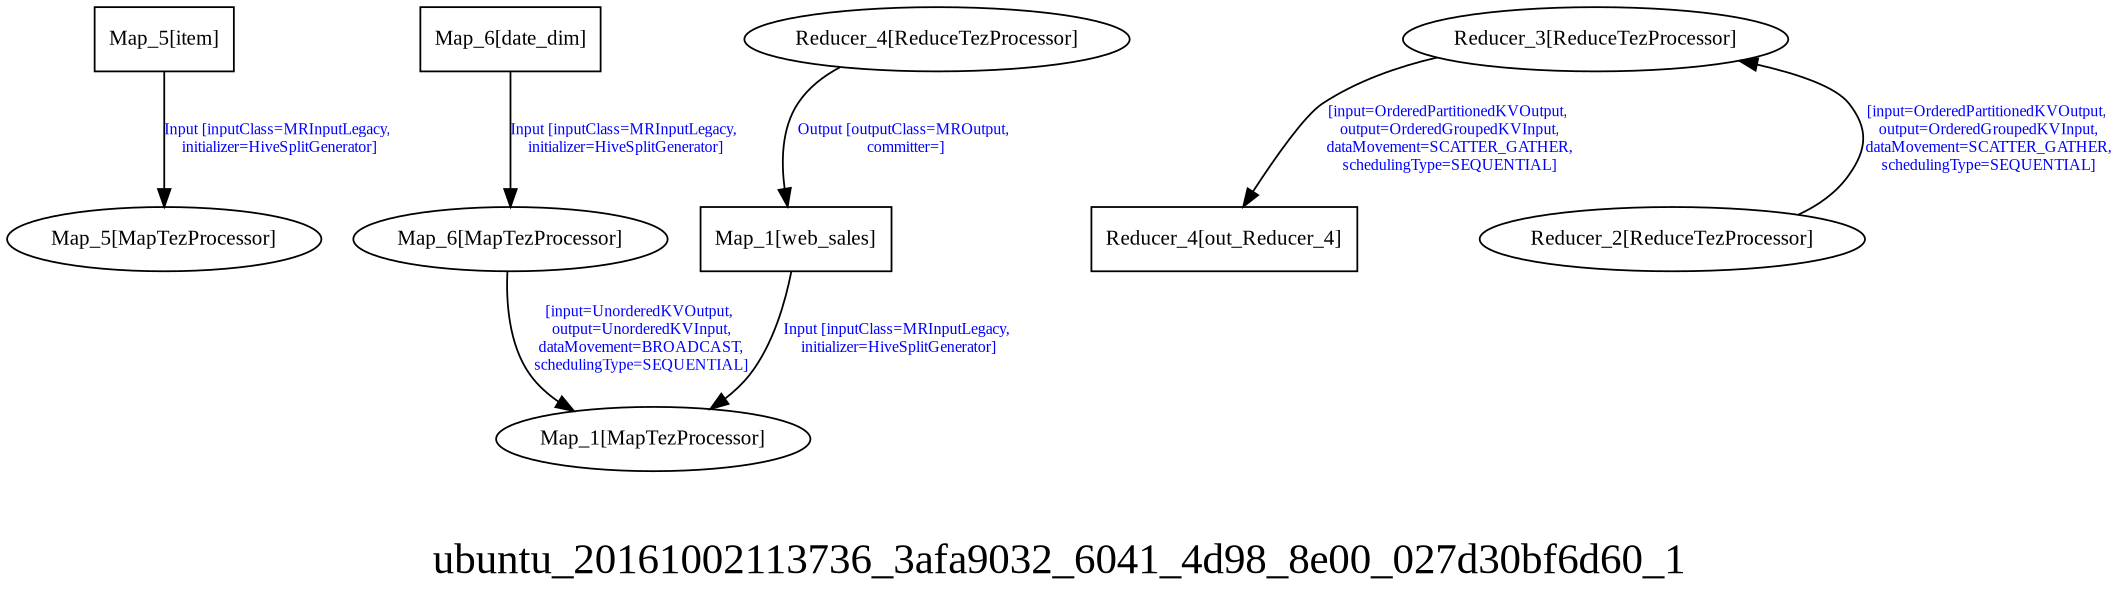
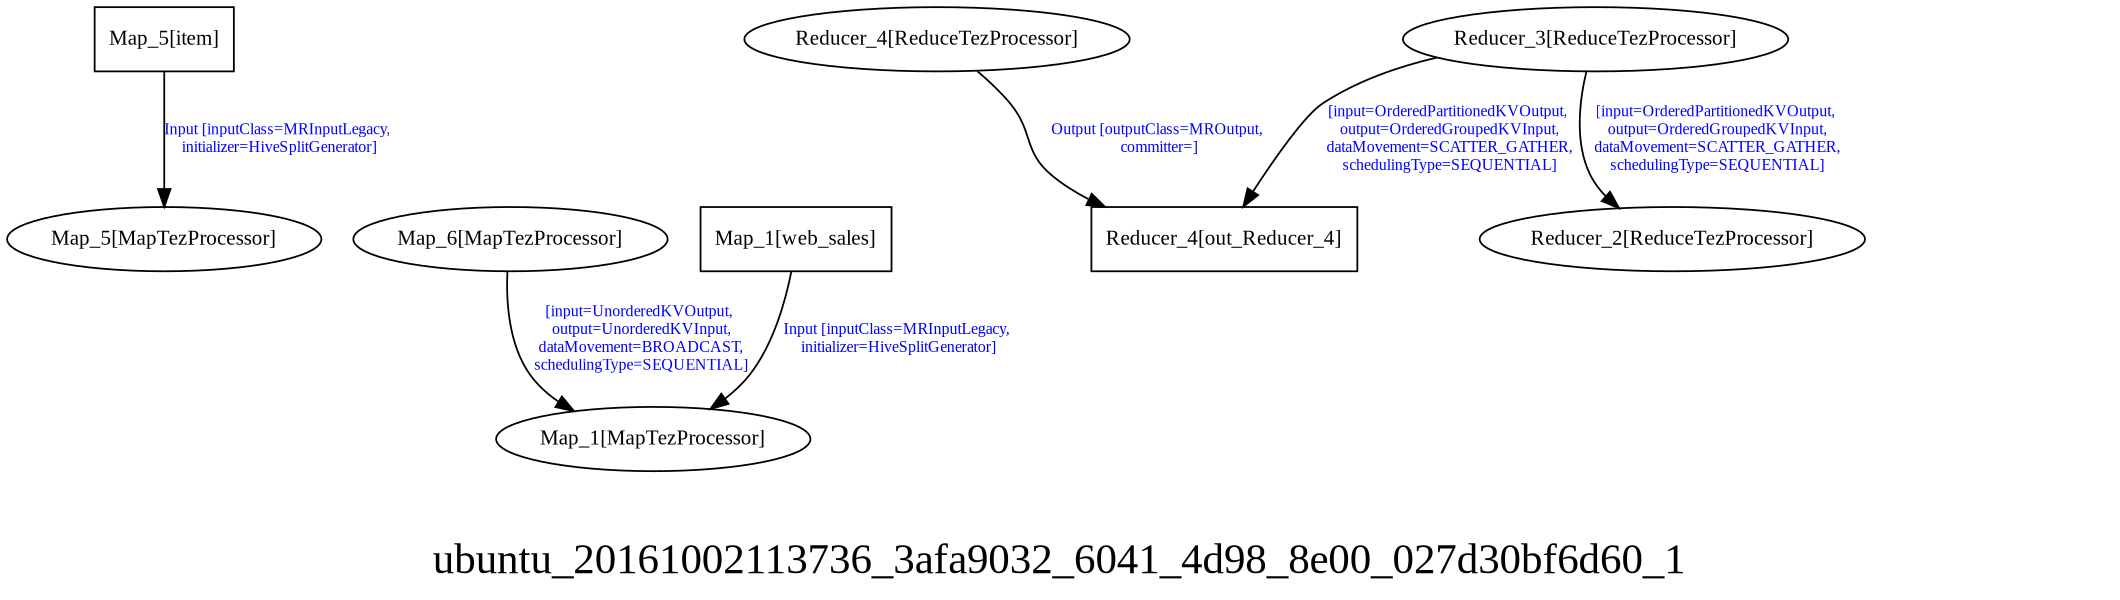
node "Map_6[date_dim]": removed
edge "Reducer_4[ReduceTezProcessor]" -> "Map_1[web_sales]": now "Reducer_4[ReduceTezProcessor]" -> "Reducer_4[out_Reducer_4]"
edge "Reducer_2[ReduceTezProcessor]" -> "Reducer_3[ReduceTezProcessor]": reversed
